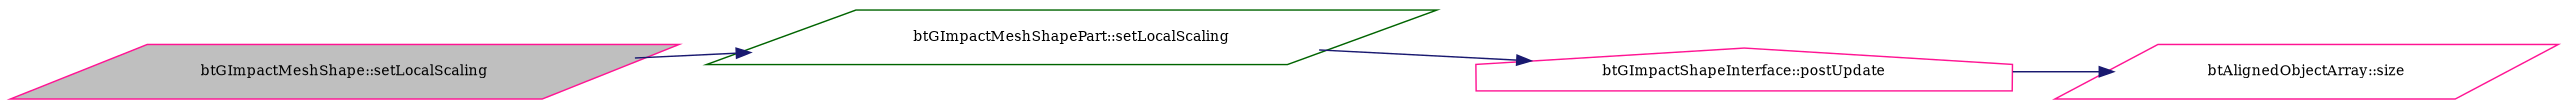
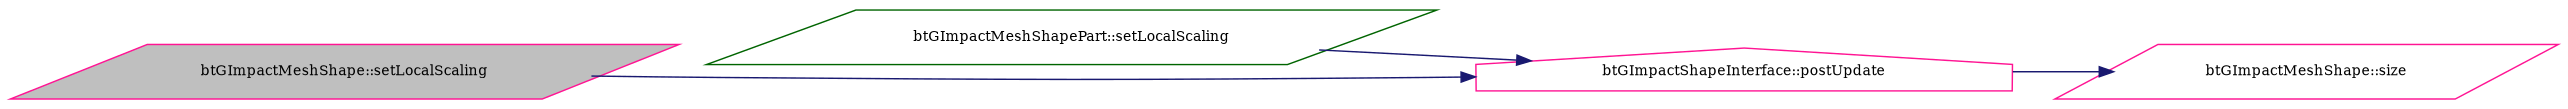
edge "btGImpactMeshShape::setLocalScaling" -> "btGImpactMeshShapePart::setLocalScaling": now "btGImpactMeshShape::setLocalScaling" -> "btGImpactShapeInterface::postUpdate"
node "btAlignedObjectArray::size": label "btAlignedObjectArray::size" -> "btGImpactMeshShape::size"
